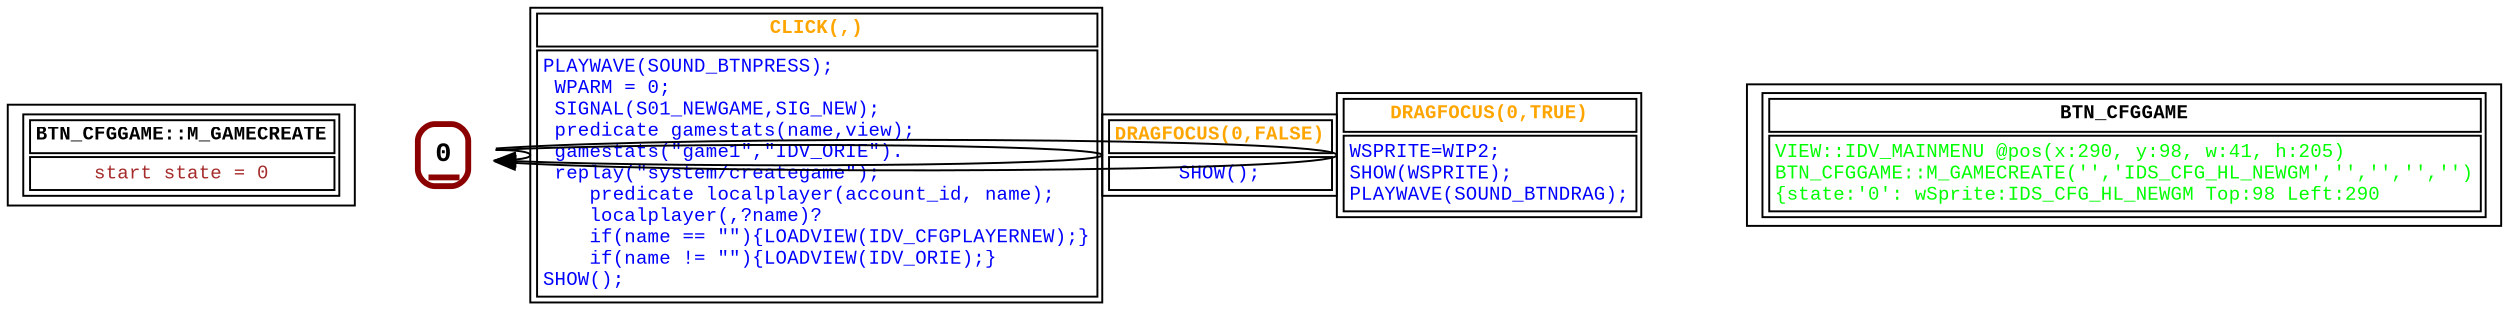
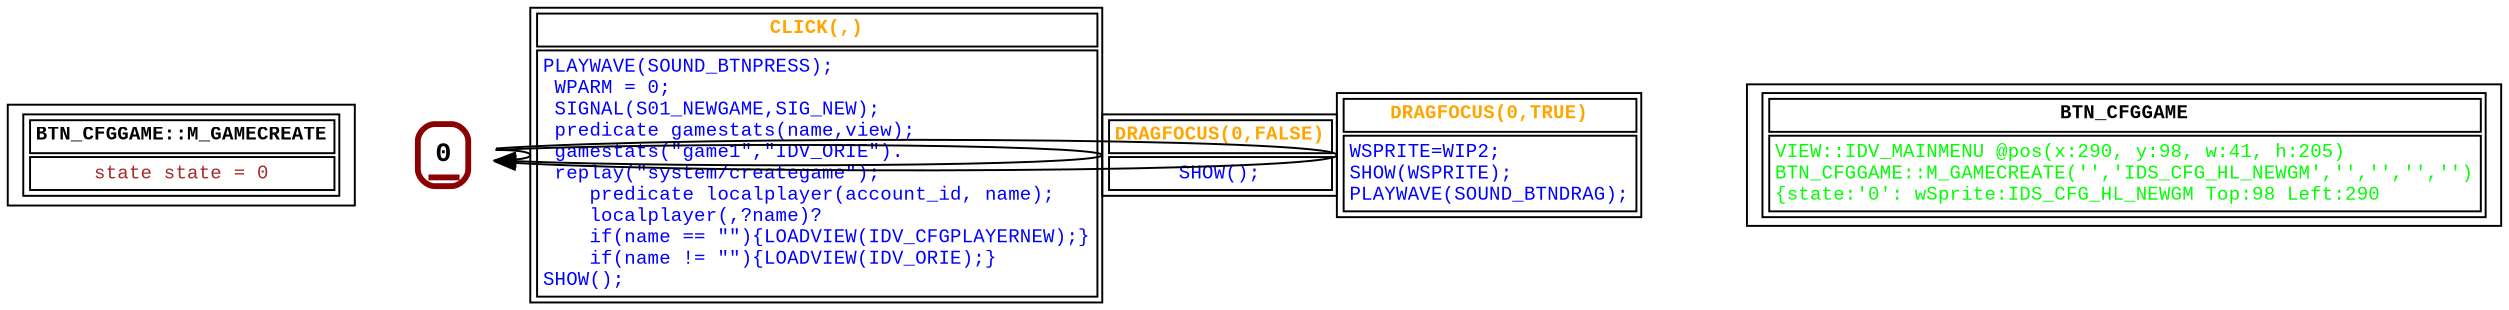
node "BTN_CFGGAME::M_GAMECREATE": text "start state = 0" -> "state state = 0"
